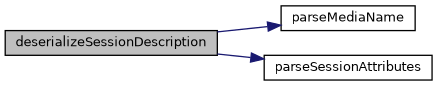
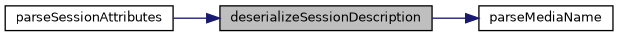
edge "deserializeSessionDescription" -> "parseSessionAttributes": reversed
